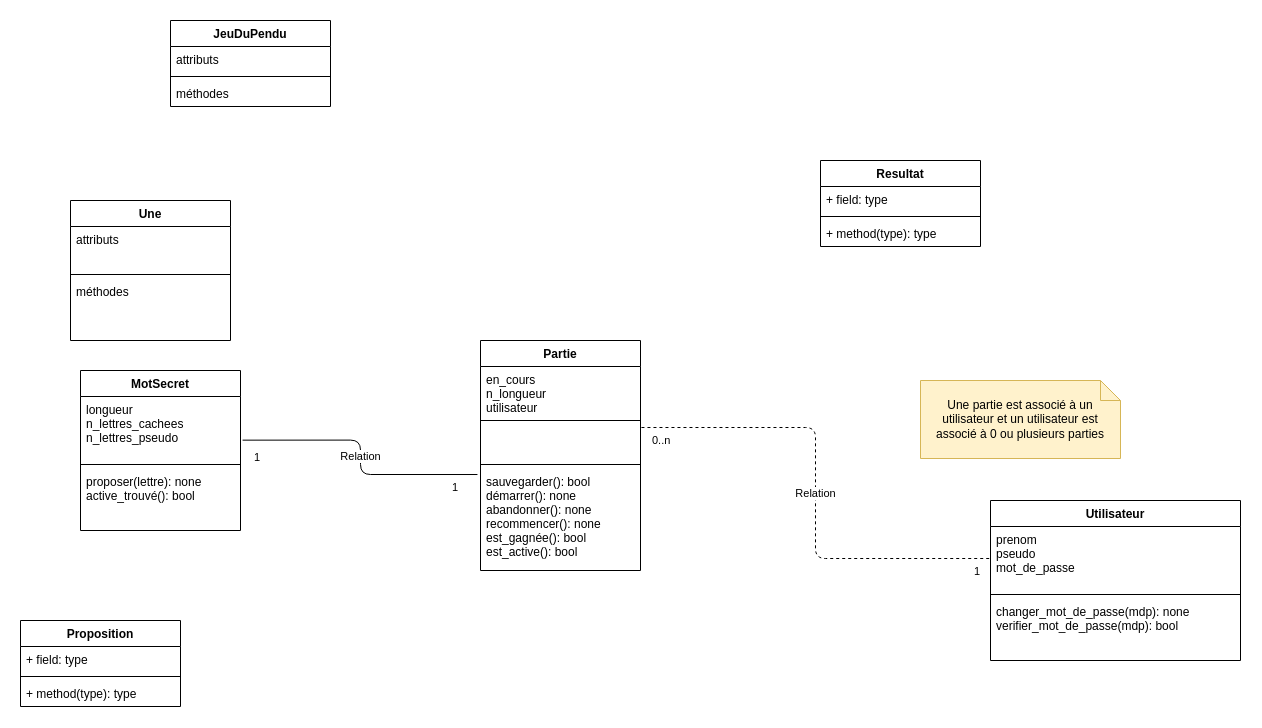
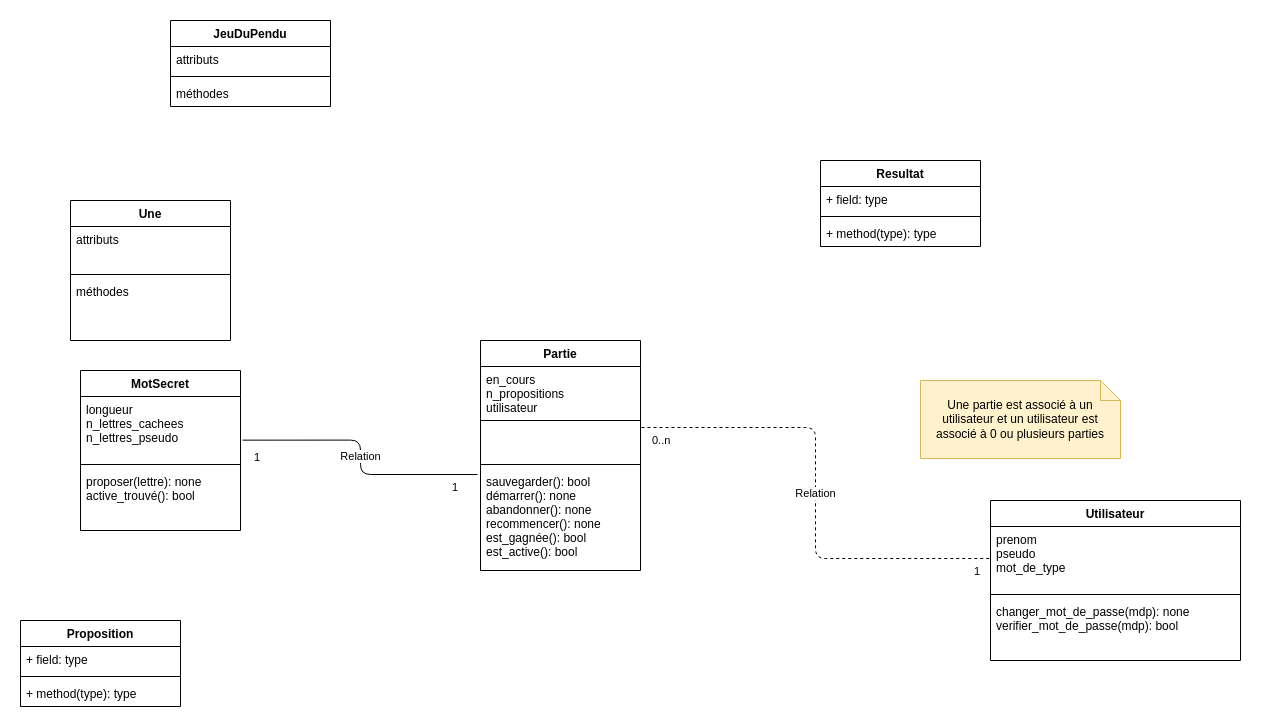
node "en_cours n_longueur utilisateur": label "en_cours n_longueur utilisateur" -> "en_cours n_propositions utilisateur"
node "prenom pseudo mot_de_passe": label "prenom pseudo mot_de_passe" -> "prenom pseudo mot_de_type"
